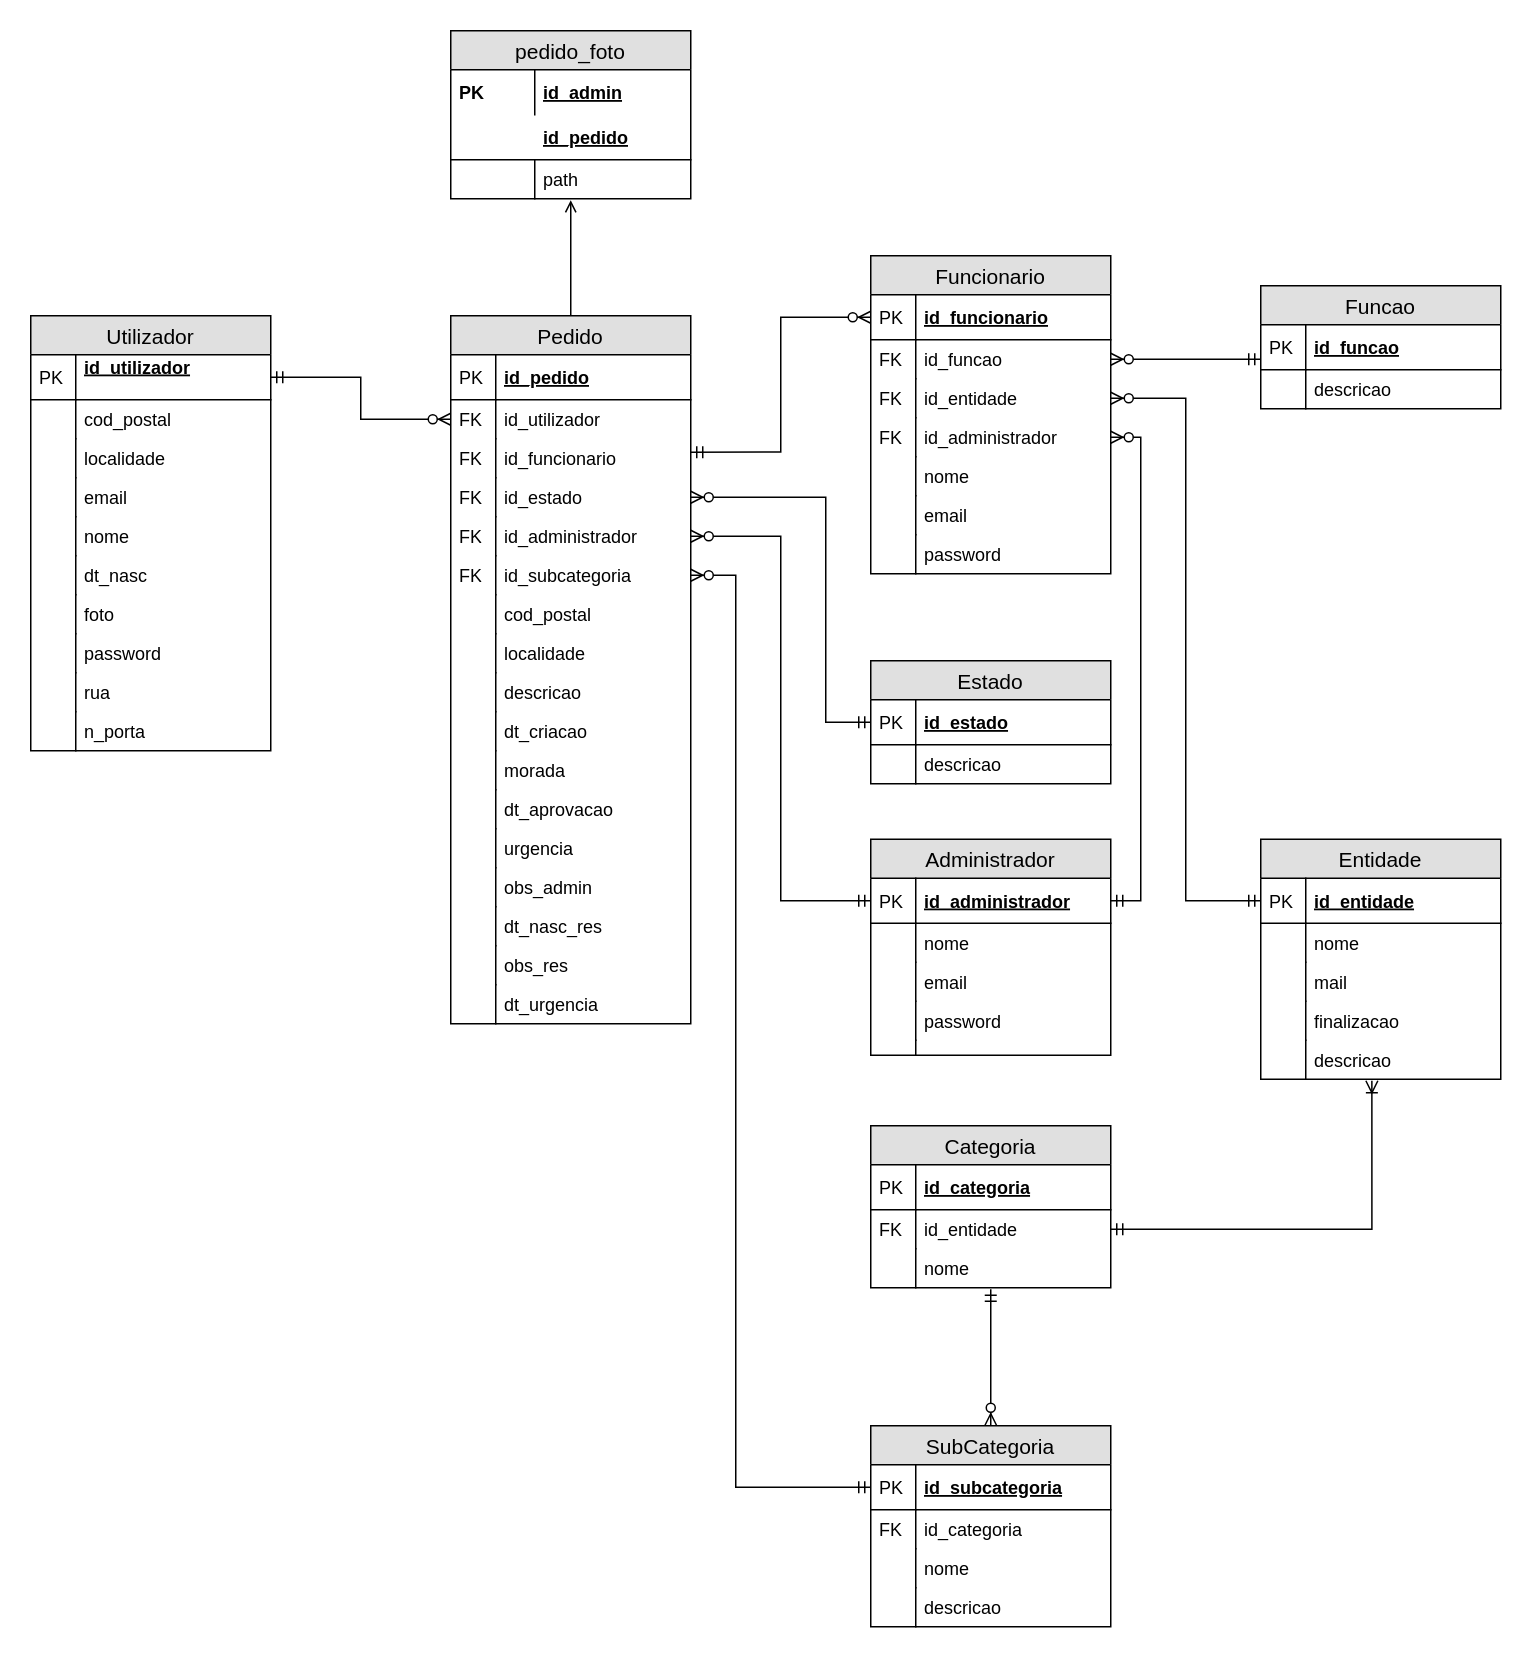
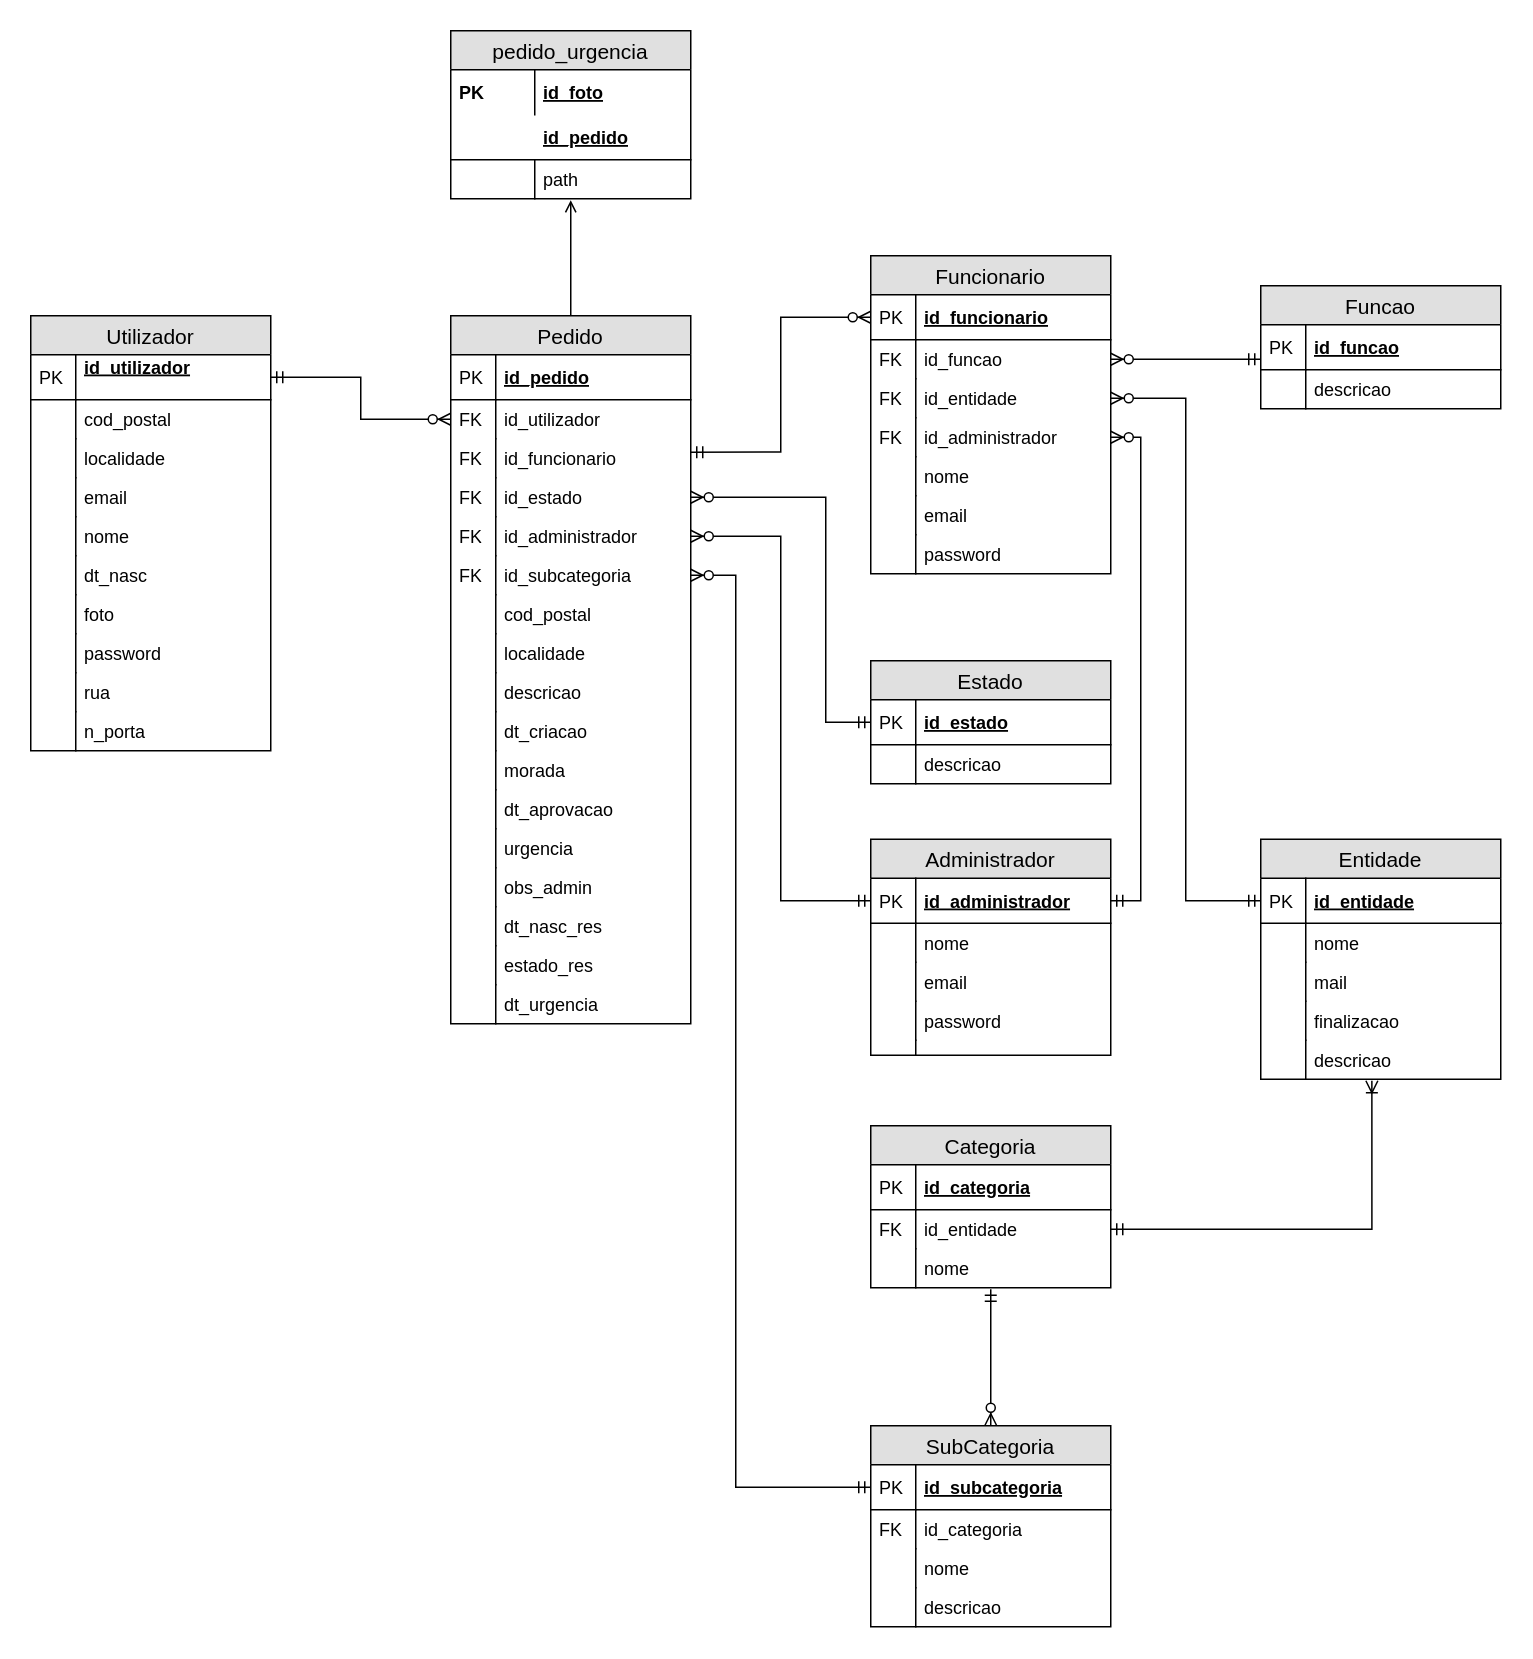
node "pedido_foto": label "pedido_foto" -> "pedido_urgencia"
node "id_admin": label "id_admin" -> "id_foto"
node "obs_res": label "obs_res" -> "estado_res"
